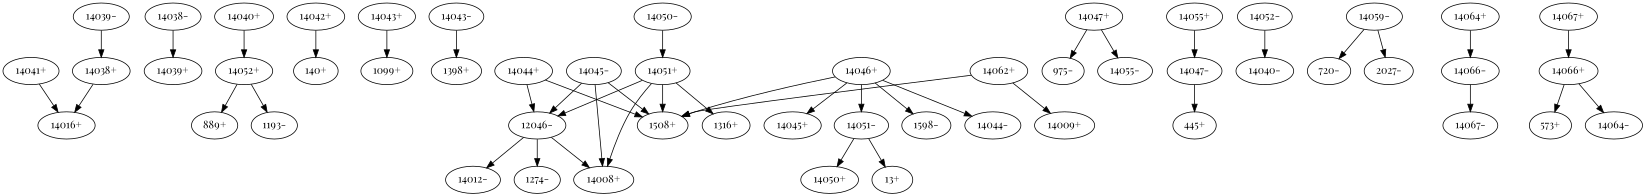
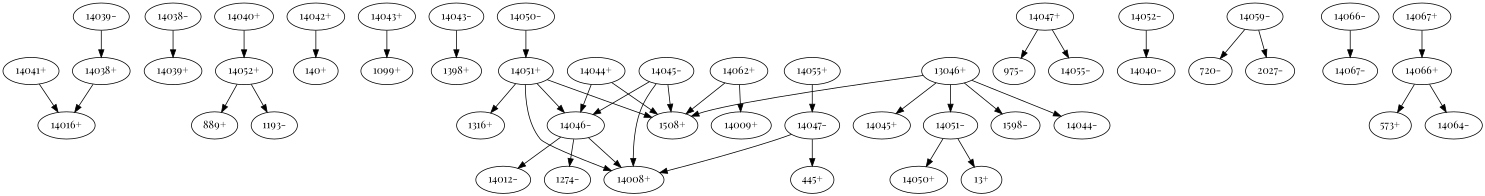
node "14064+": removed
node "14046+": label "14046+" -> "13046+"
node "12046-": label "12046-" -> "14046-"
edge "14047-" -> "14008+": added
